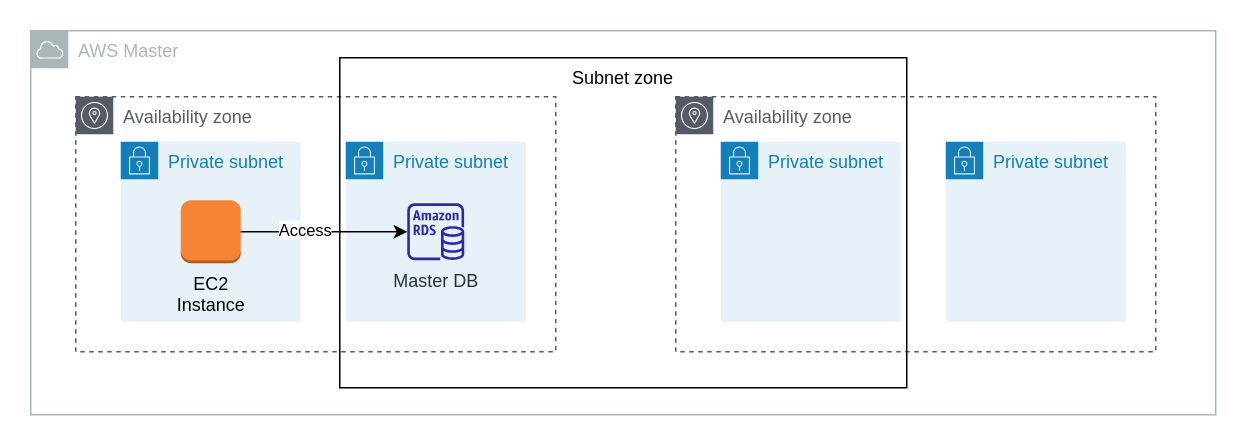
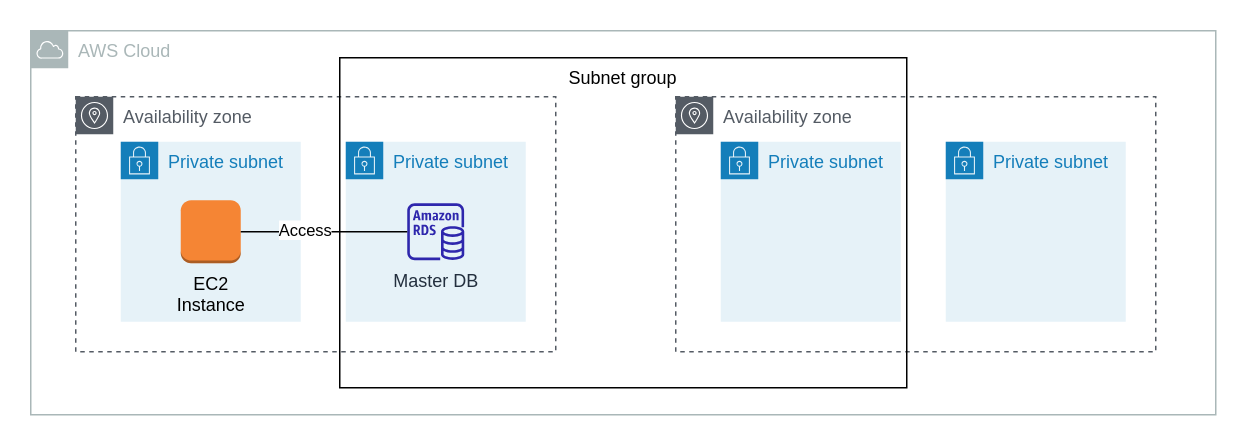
node "AWS Master": label "AWS Master" -> "AWS Cloud"
node "Subnet zone": label "Subnet zone" -> "Subnet group"
edge "EC2 Instance" -> "Master DB": arrowhead classic -> none
